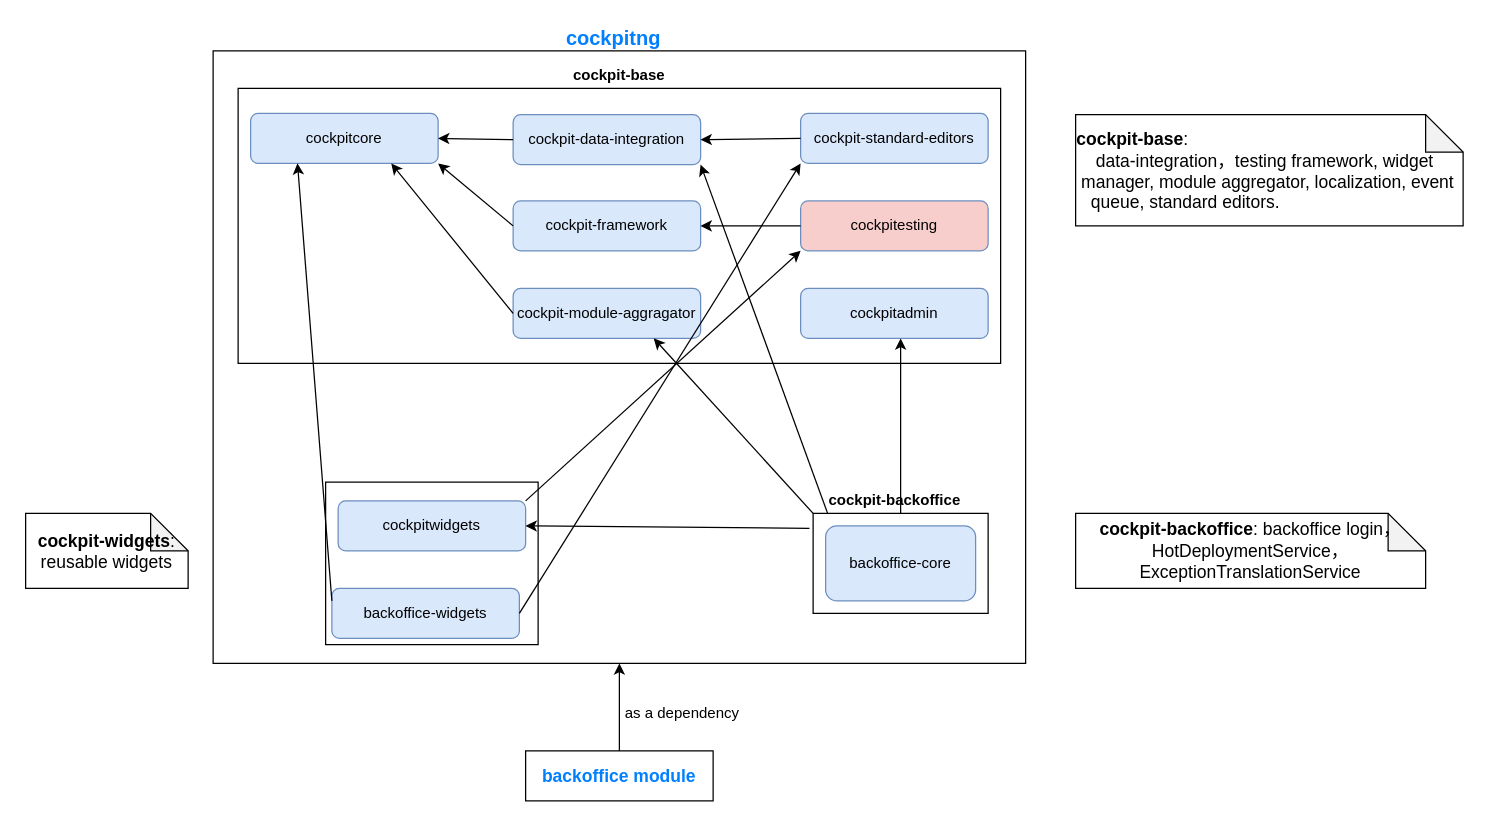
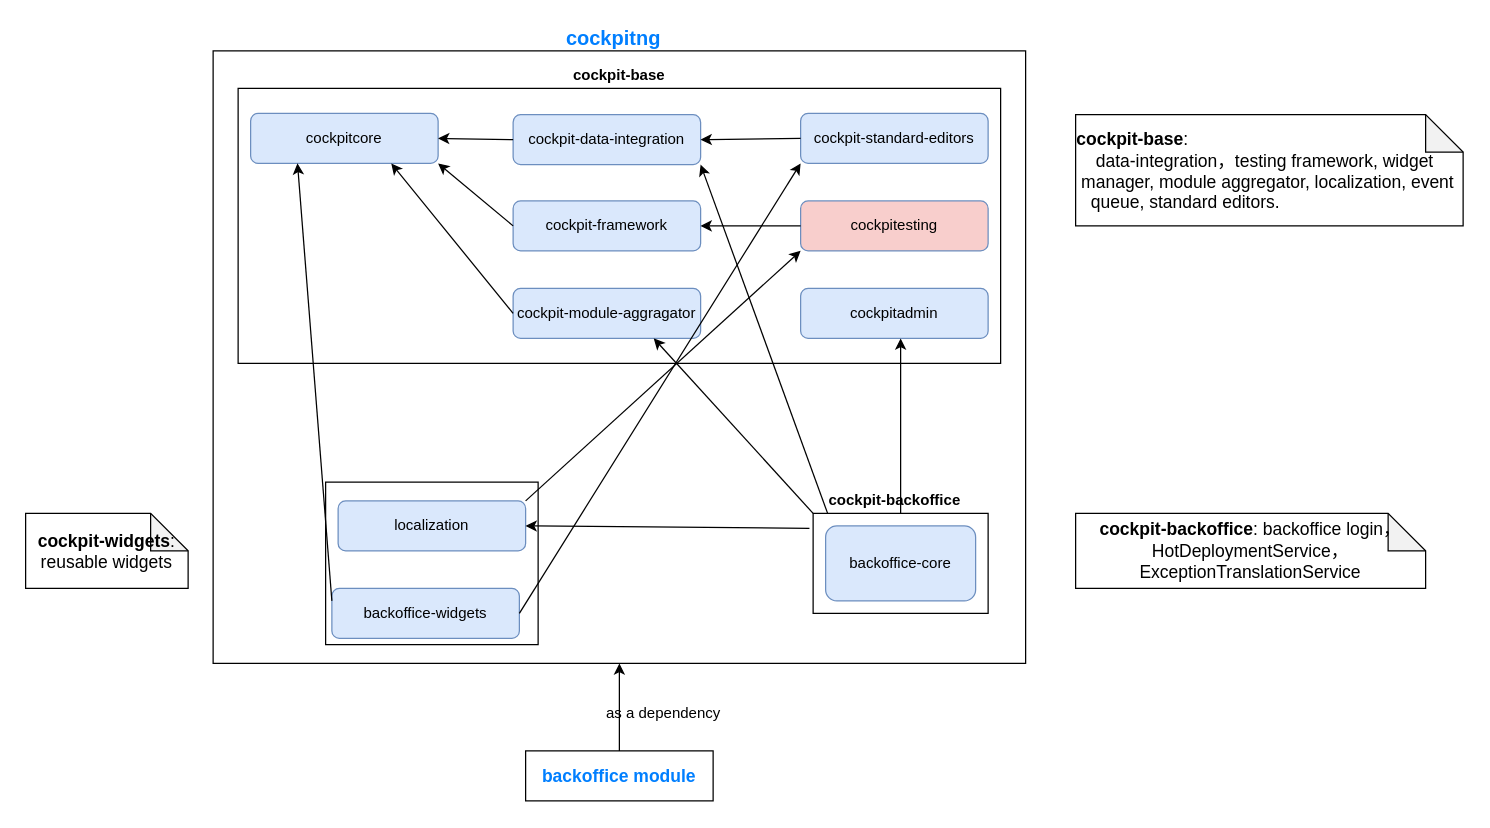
node "cockpitwidgets": label "cockpitwidgets" -> "localization"
node "as a dependency": moved (682, 713) -> (663, 713)
